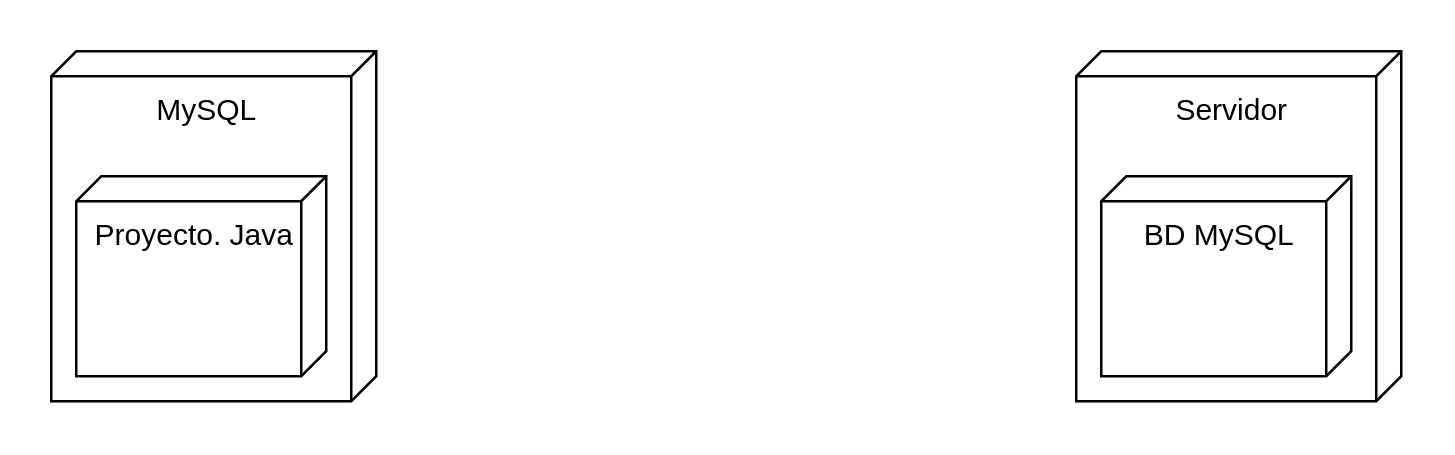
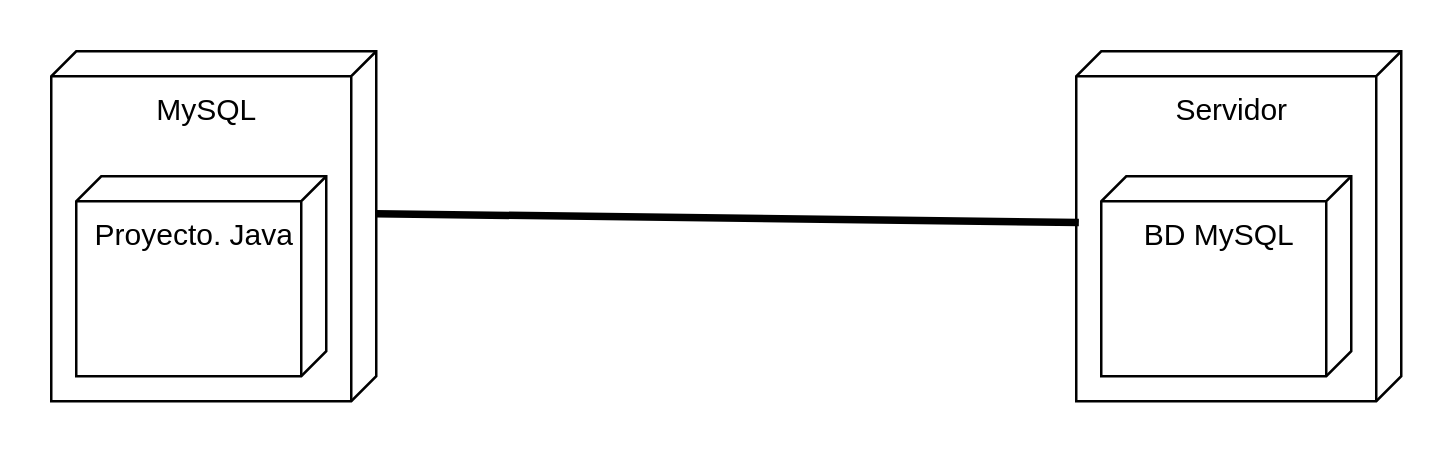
edge "MySQL" -- "Servidor": added
